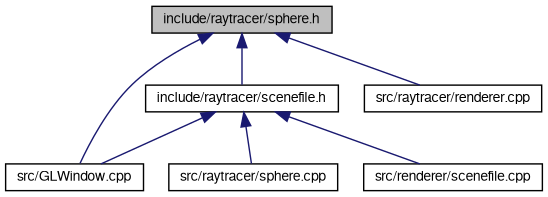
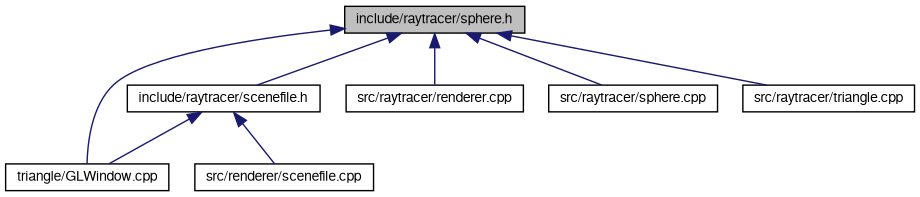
node "src/raytracer/triangle.cpp": added
edge "src/raytracer/sphere.cpp" -> "include/raytracer/scenefile.h": now "src/raytracer/sphere.cpp" -> "include/raytracer/sphere.h"
node "src/GLWindow.cpp": label "src/GLWindow.cpp" -> "triangle/GLWindow.cpp"
